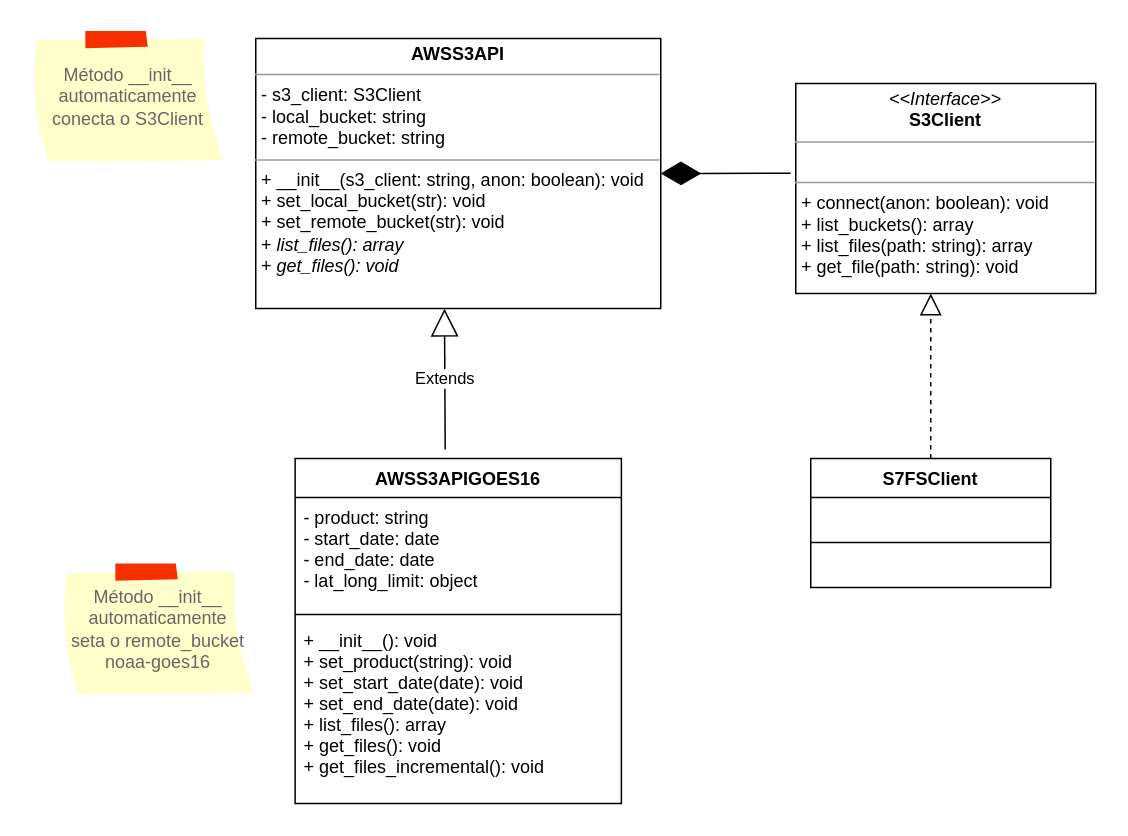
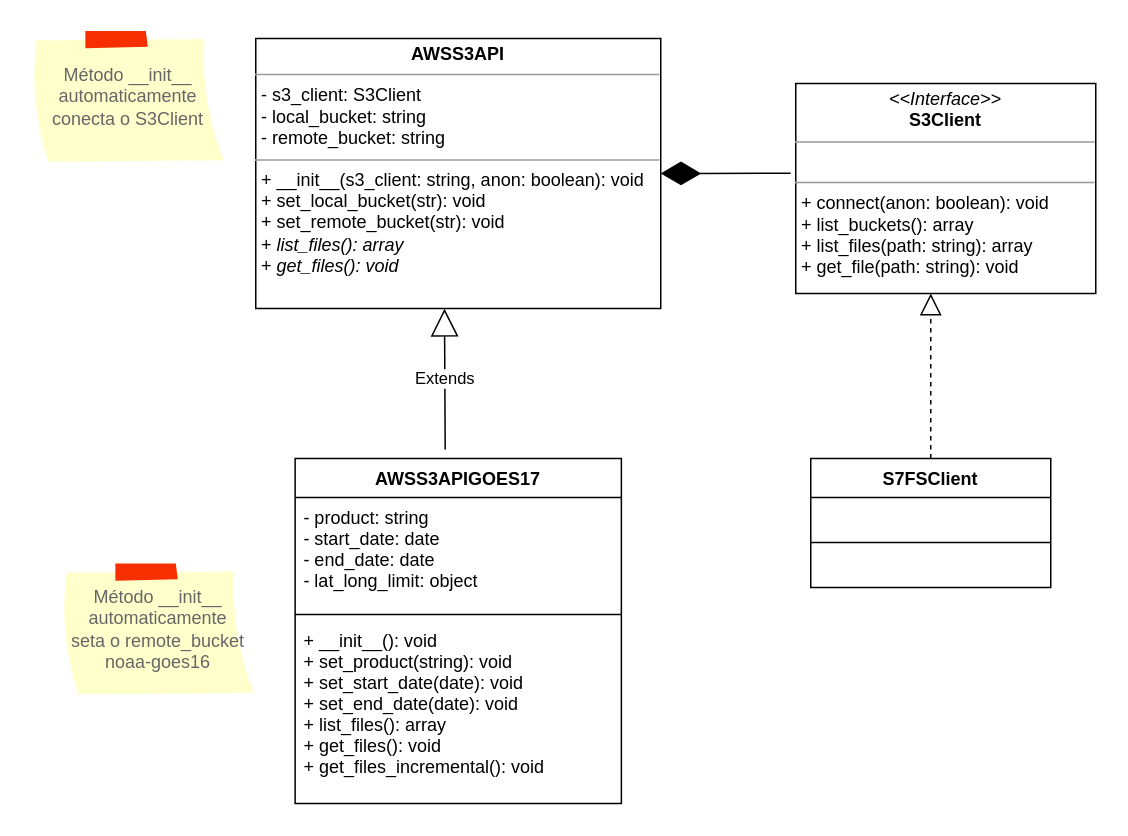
node "AWSS3APIGOES16": label "AWSS3APIGOES16" -> "AWSS3APIGOES17"
